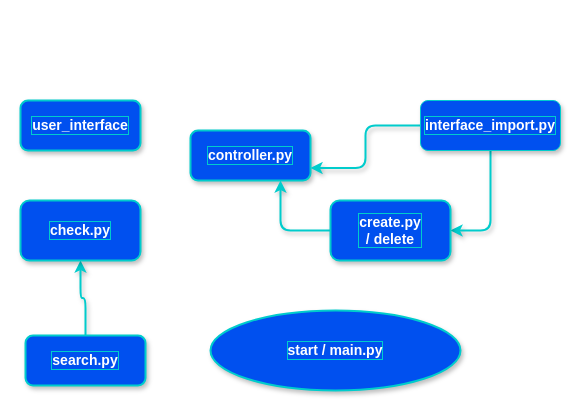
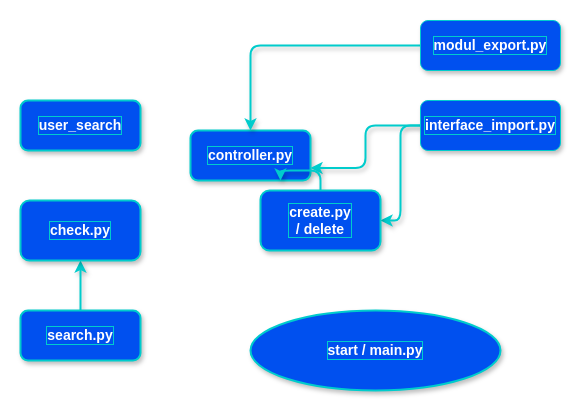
edge "modul_export.py" -> "controller.py": added
node "modul_export.py": added
node "user_interface": label "user_interface" -> "user_search"
node "create.py/ delete": moved (391, 231) -> (321, 221)
node "start / main.py": moved (336, 351) -> (376, 351)
node "search.py": moved (86, 361) -> (81, 336)
